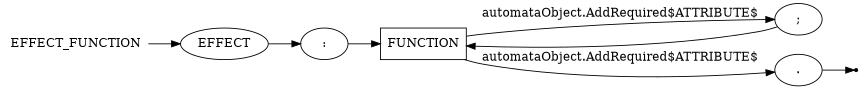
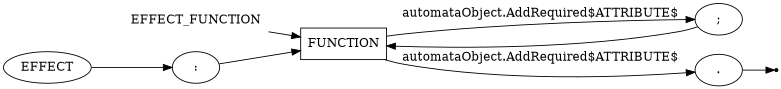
edge "EFFECT_FUNCTION" -> "EFFECT": now "EFFECT_FUNCTION" -> "FUNCTION"
